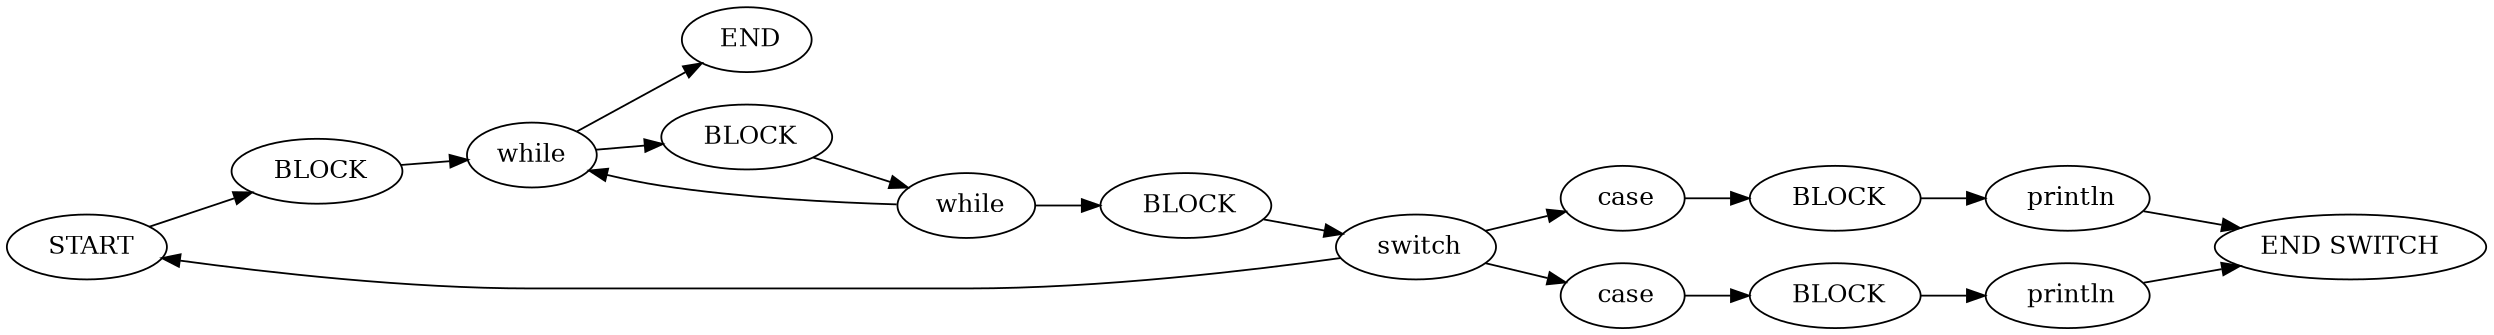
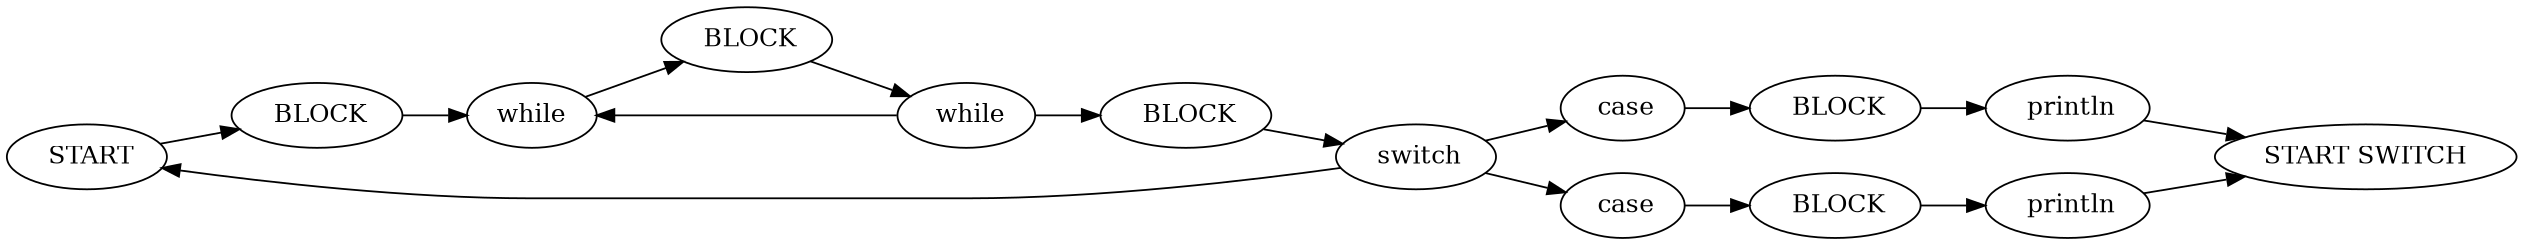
node "END": removed
node "END SWITCH": label "END SWITCH" -> "START SWITCH"
